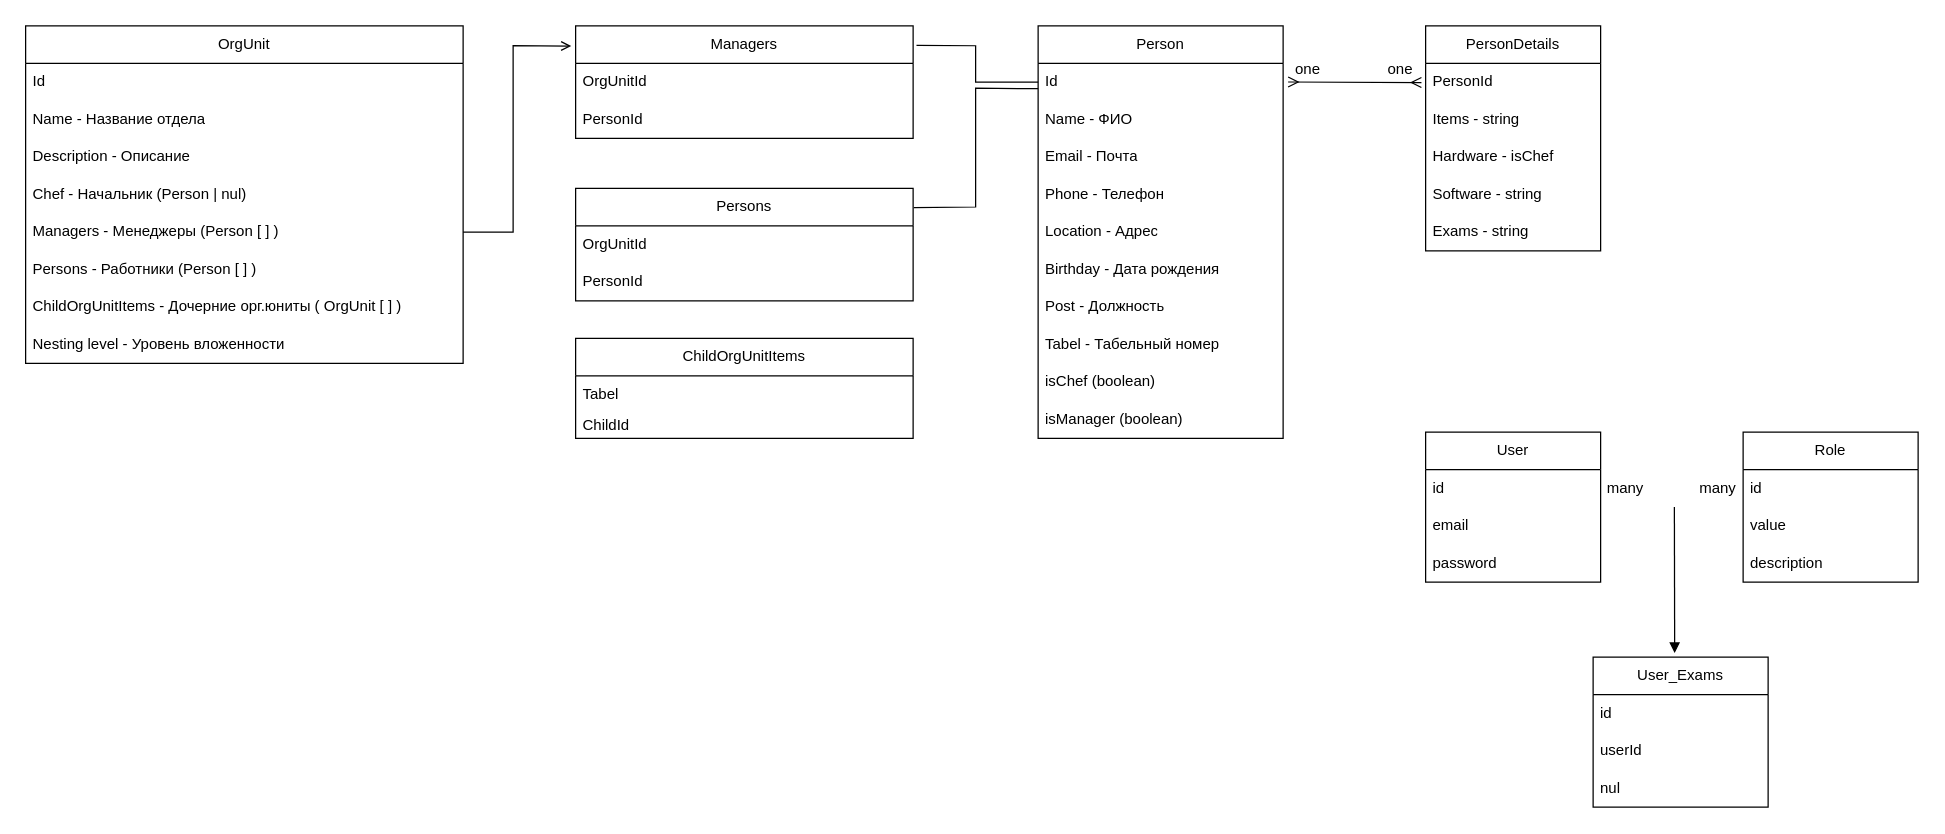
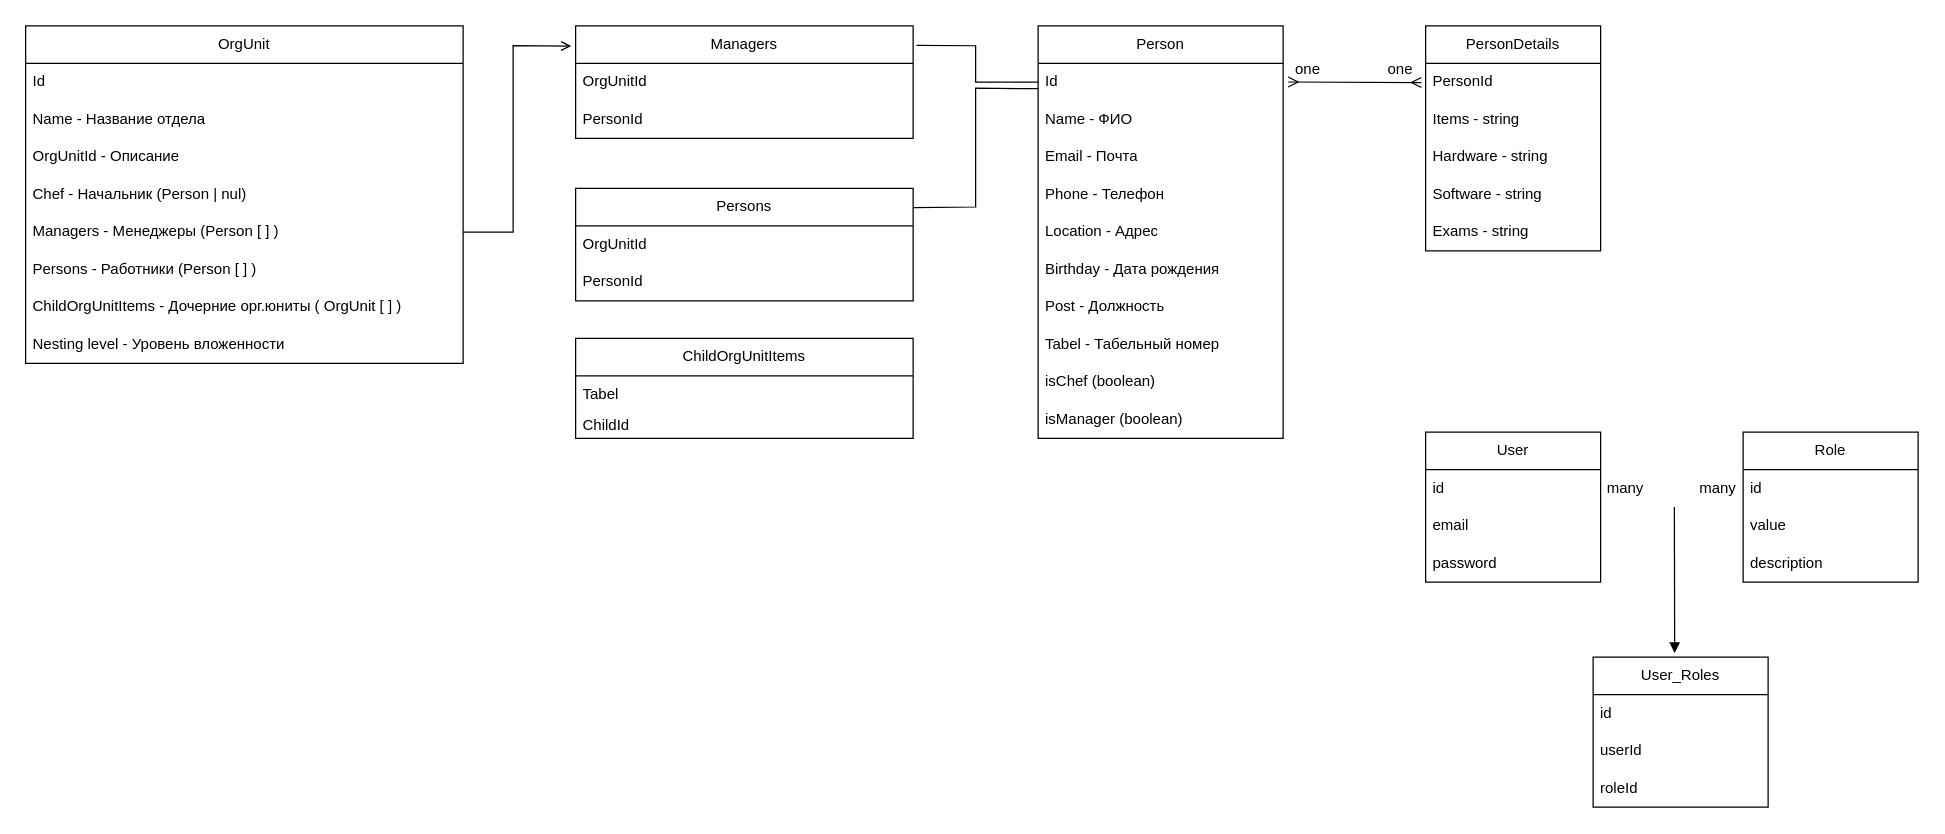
node "Description - Описание": label "Description - Описание" -> "OrgUnitId - Описание"
node "Hardware - isChef": label "Hardware - isChef" -> "Hardware - string"
node "User_Exams": label "User_Exams" -> "User_Roles"
node "nul": label "nul" -> "roleId"
